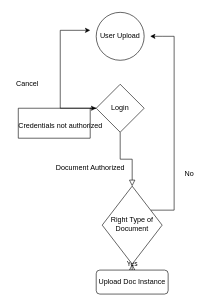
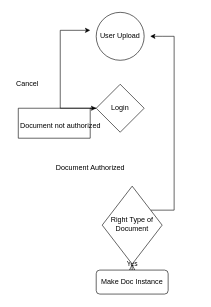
node "Credentials not authorized": label "Credentials not authorized" -> "Document not authorized"
edge "Login" -> "Right Type of Document": removed
node "No": removed
node "Upload Doc Instance": label "Upload Doc Instance" -> "Make Doc Instance"
